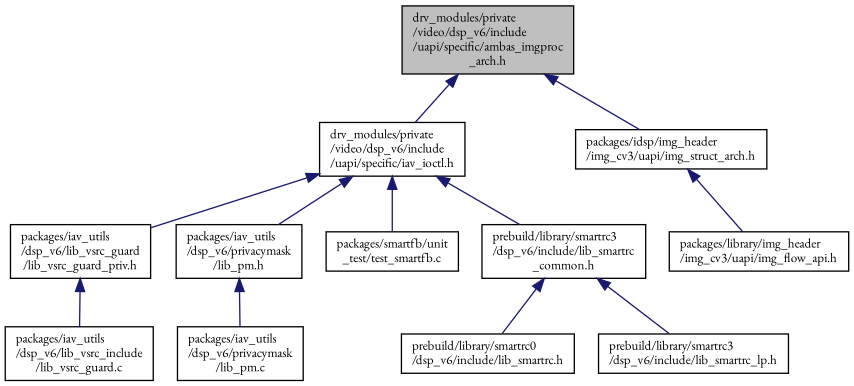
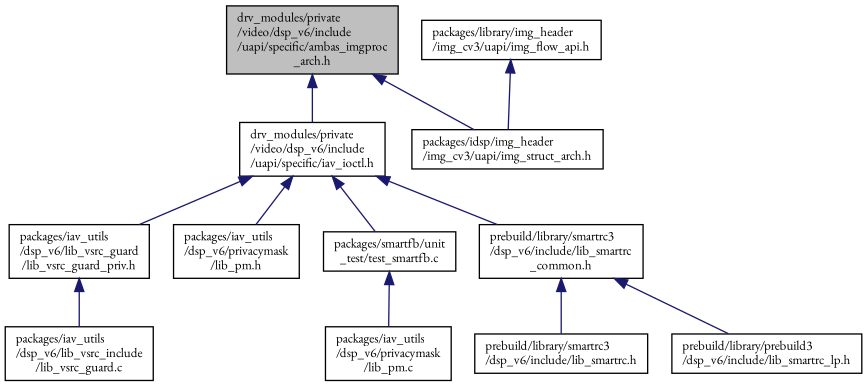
edge "packages/library/img_header /img_cv3/uapi/img_flow_api.h" -> "packages/idsp/img_header /img_cv3/uapi/img_struct_arch.h": reversed
edge "packages/iav_utils /dsp_v6/privacymask /lib_pm.c" -> "packages/iav_utils /dsp_v6/privacymask /lib_pm.h": now "packages/iav_utils /dsp_v6/privacymask /lib_pm.c" -> "packages/smartfb/unit _test/test_smartfb.c"
node "prebuild/library/smartrc0 /dsp_v6/include/lib_smartrc.h": label "prebuild/library/smartrc0 /dsp_v6/include/lib_smartrc.h" -> "prebuild/library/smartrc3 /dsp_v6/include/lib_smartrc.h"
node "prebuild/library/smartrc3 /dsp_v6/include/lib_smartrc_lp.h": label "prebuild/library/smartrc3 /dsp_v6/include/lib_smartrc_lp.h" -> "prebuild/library/prebuild3 /dsp_v6/include/lib_smartrc_lp.h"
